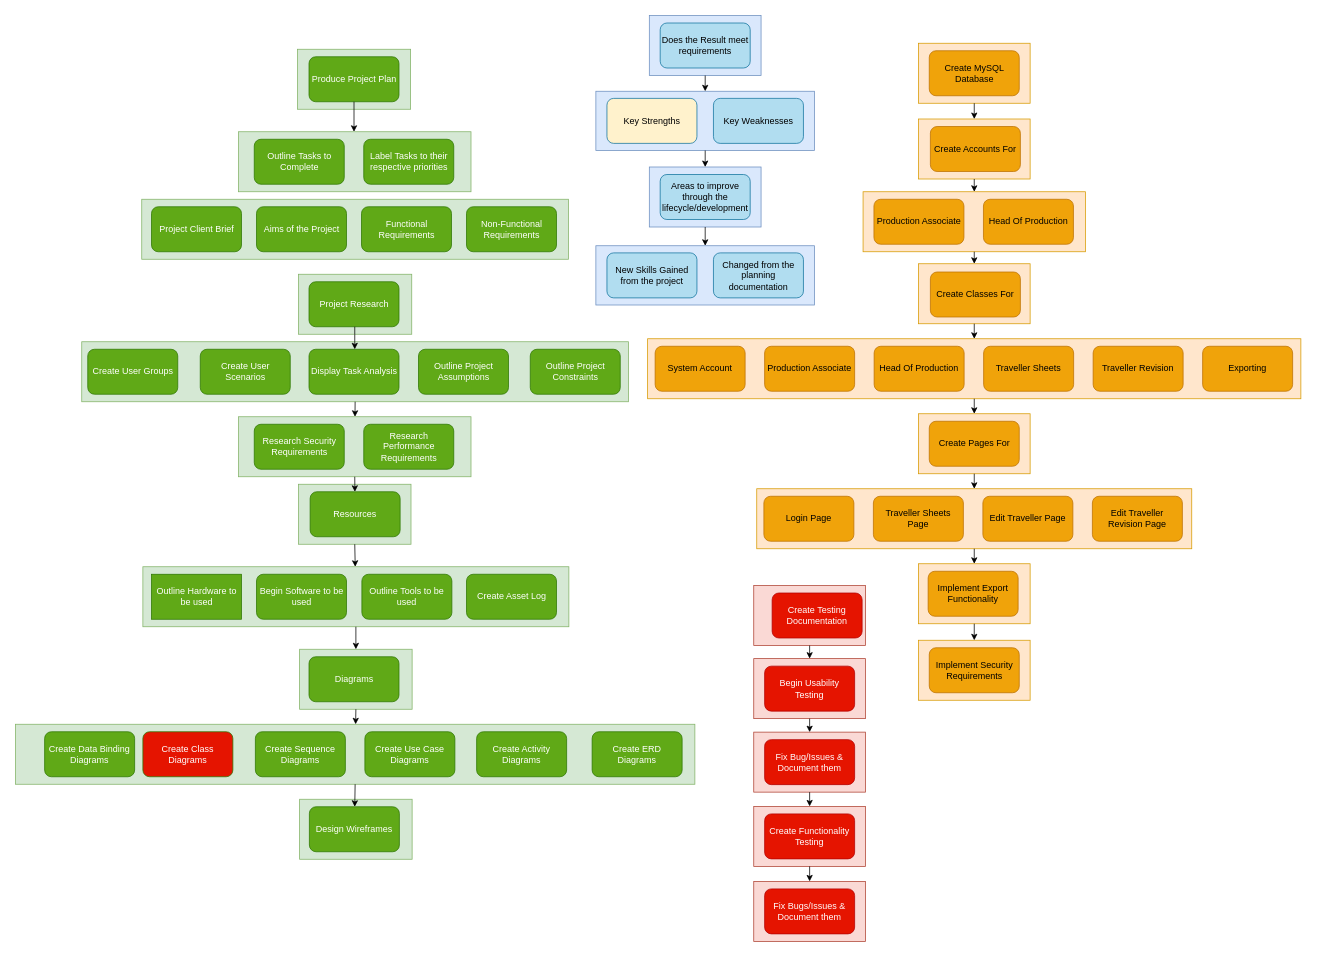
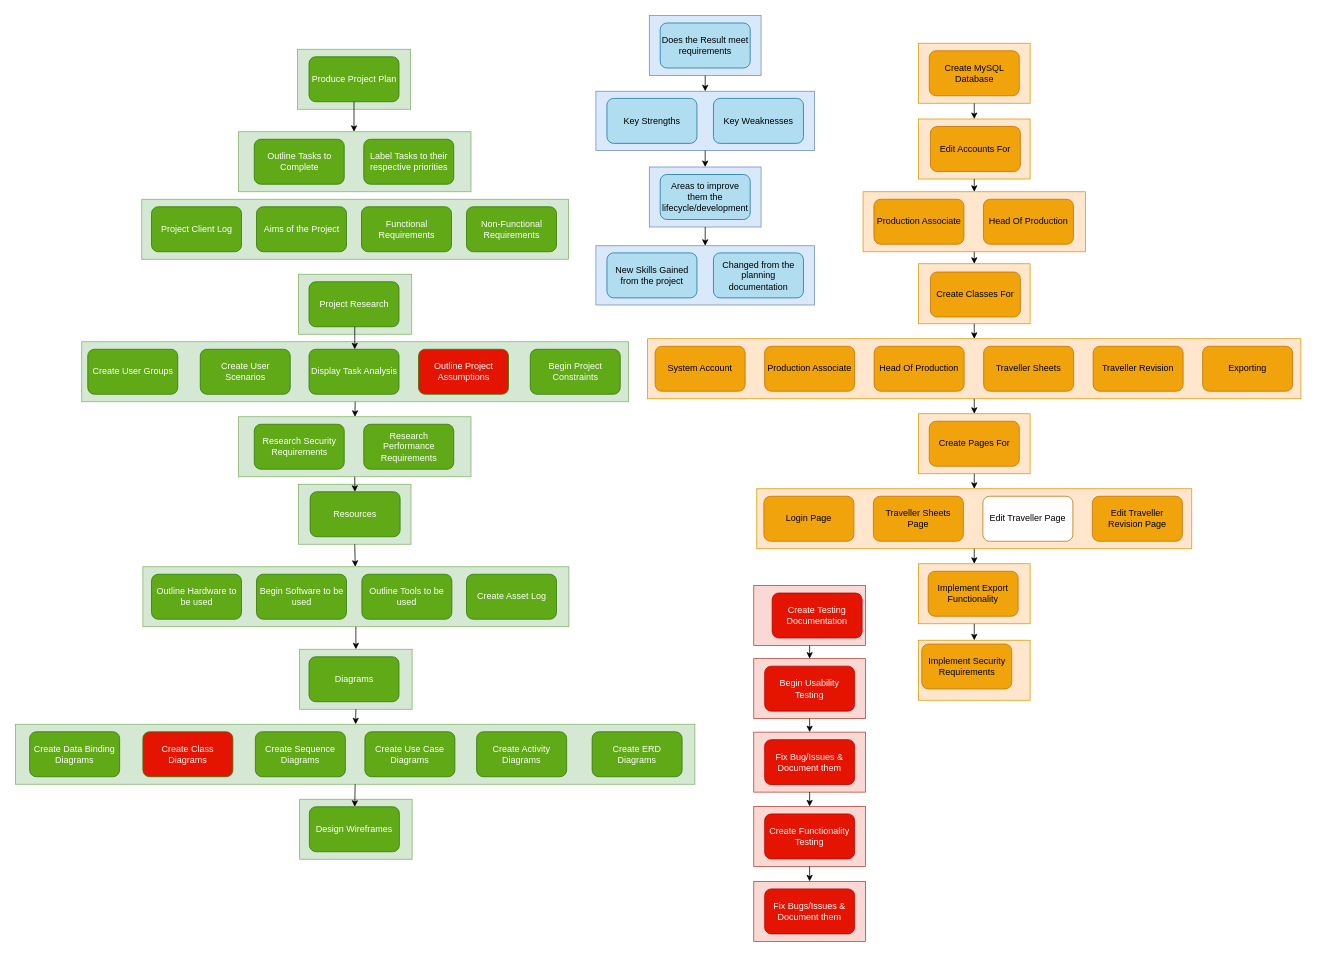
node "Key Strengths": fillcolor #fff2cc -> #b1ddf0
node "Create Accounts For": label "Create Accounts For" -> "Edit Accounts For"
node "Areas to improve through the lifecycle/development": label "Areas to improve through the lifecycle/development" -> "Areas to improve them the lifecycle/development"
node "Project Client Brief": label "Project Client Brief" -> "Project Client Log"
node "Outline Project Assumptions": fillcolor #60a917 -> #e51400
node "Outline Project Constraints": label "Outline Project Constraints" -> "Begin Project Constraints"
node "Edit Traveller Page": fillcolor #f0a30a -> #ffffff
node "Outline Hardware to be used": shape rectangle -> rounded rectangle
node "Implement Security Requirements": moved (974, 670) -> (967, 666)
node "Create Data Binding Diagrams": moved (90, 754) -> (75, 754)
